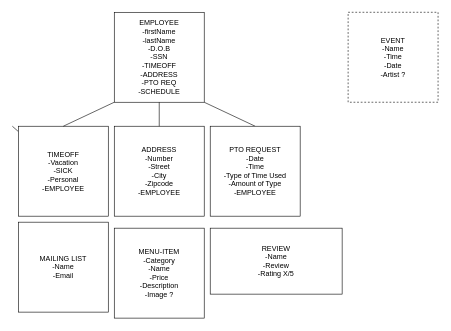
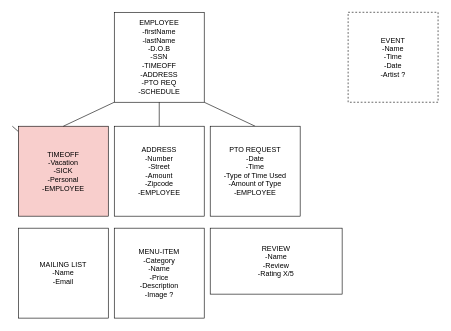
node "TIMEOFF -Vacation -SICK -Personal -EMPLOYEE": fillcolor #ffffff -> #f8cecc
node "ADDRESS -Number -Street -City -Zipcode -EMPLOYEE": label "ADDRESS -Number -Street -City -Zipcode -EMPLOYEE" -> "ADDRESS -Number -Street -Amount -Zipcode -EMPLOYEE"
node "MAILING LIST -Name -Email": moved (63, 267) -> (63, 273)
